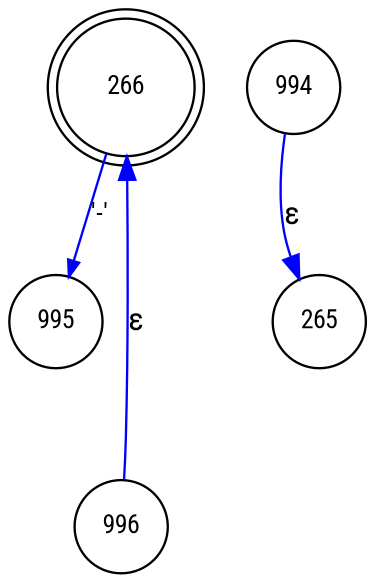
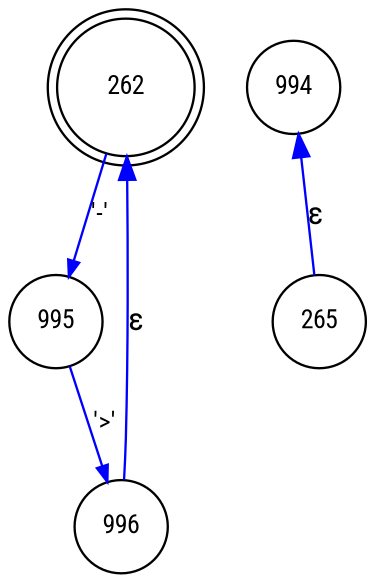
node "266": label "266" -> "262"
edge "994" -> "265": reversed
edge "995" -> "996": added, label "'>'"
